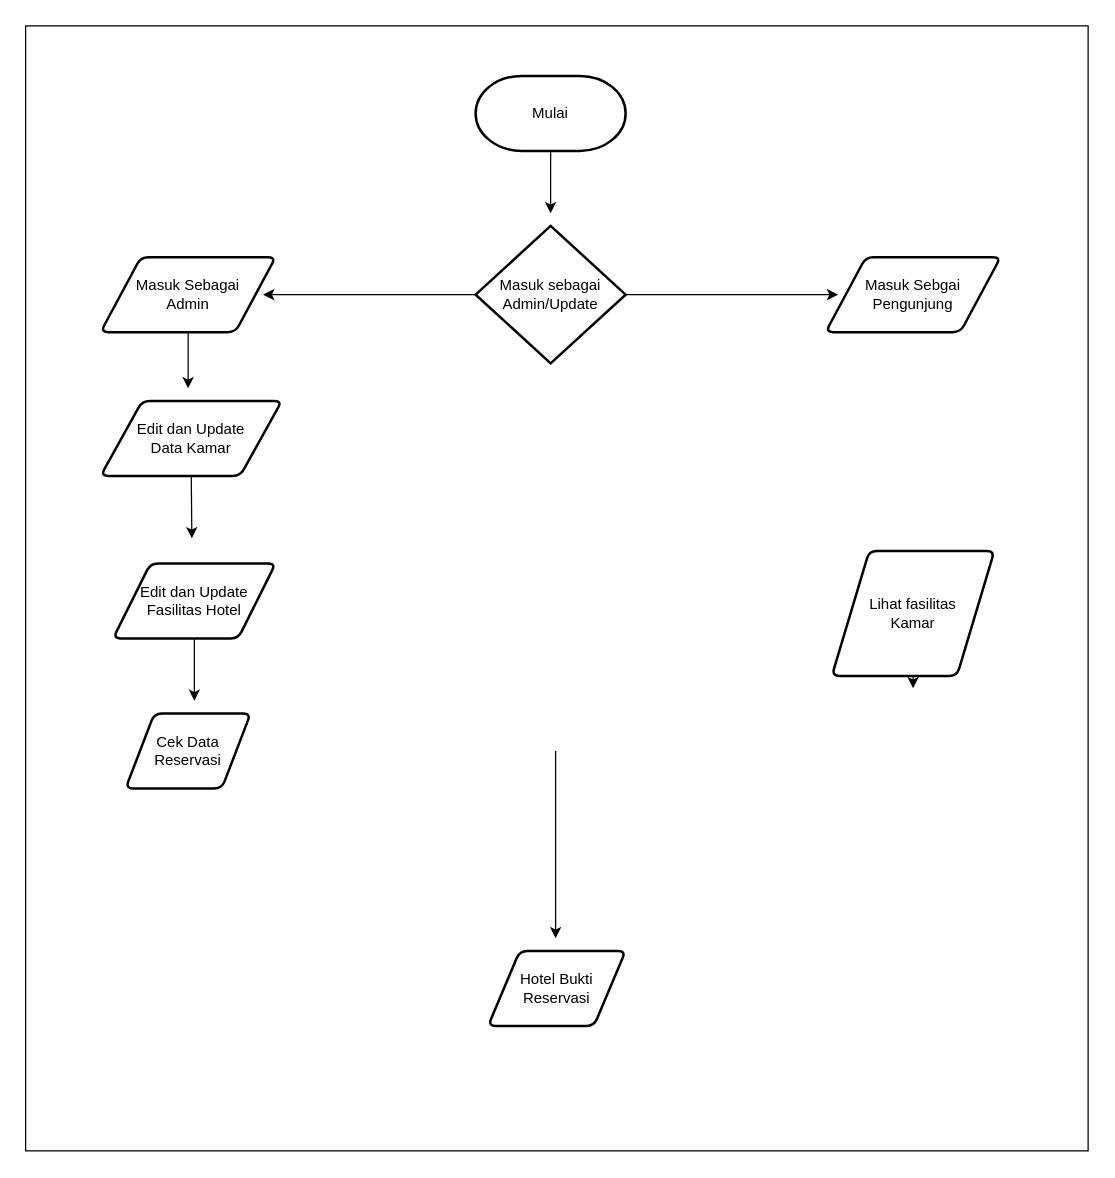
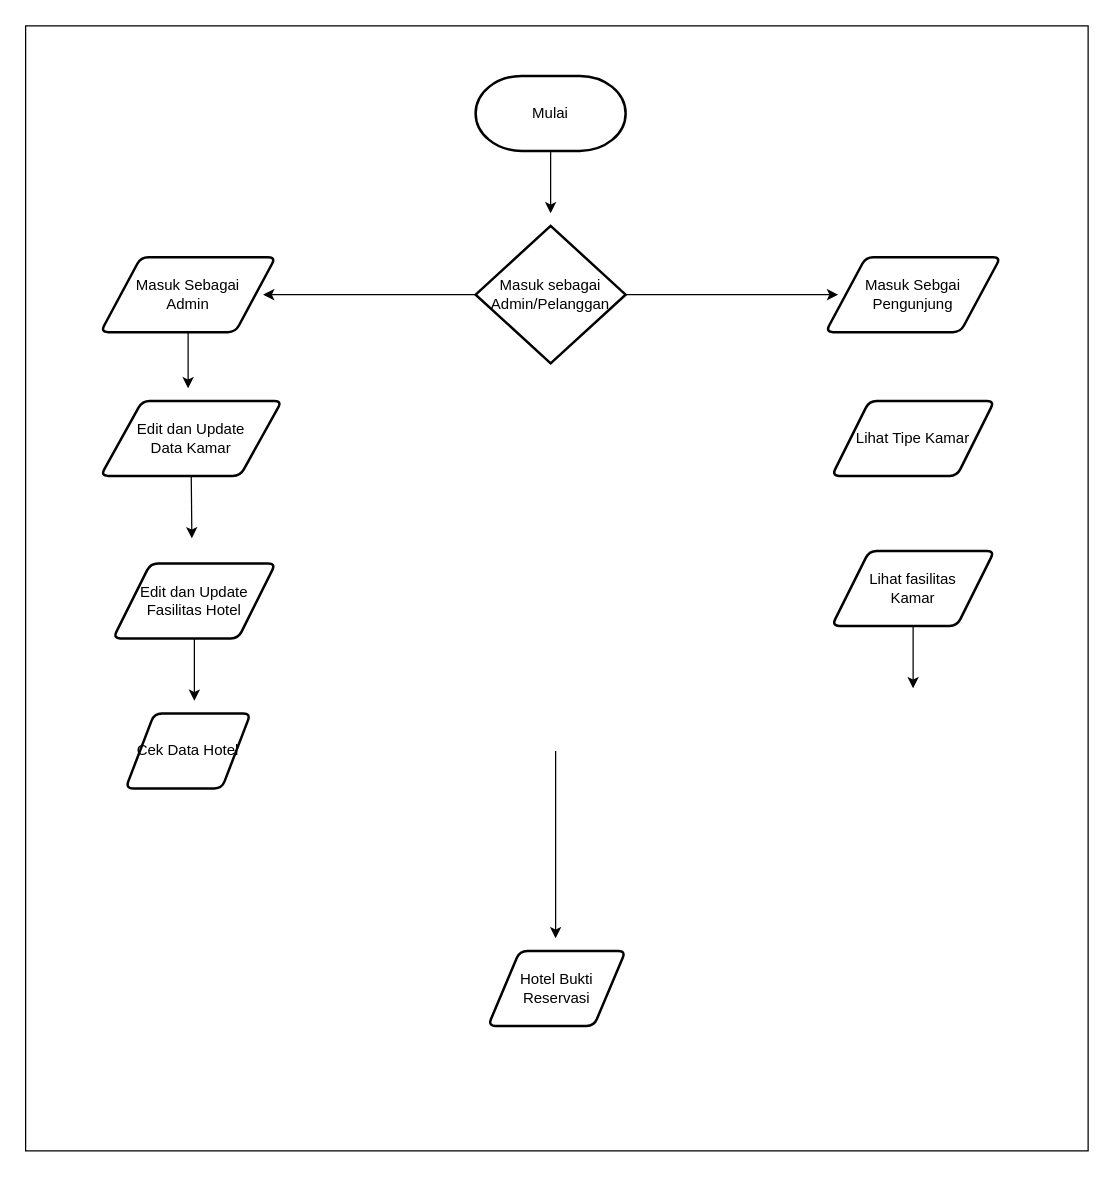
node "Masuk sebagai Admin/Update": label "Masuk sebagai Admin/Update" -> "Masuk sebagai Admin/Pelanggan"
node "Lihat Tipe Kamar": added
node "Lihat fasilitas Kamar": size 163x125 -> 163x75
node "Cek Data Reservasi": label "Cek Data Reservasi" -> "Cek Data Hotel"
